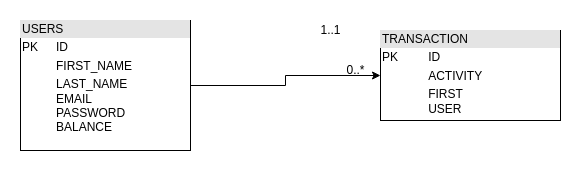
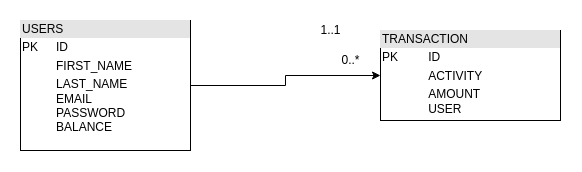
node "TRANSACTION PK ID ACTIVITY FIRST USER": label "TRANSACTION PK ID ACTIVITY FIRST USER" -> "TRANSACTION PK ID ACTIVITY AMOUNT USER"
node "0..*": moved (356, 71) -> (351, 61)
